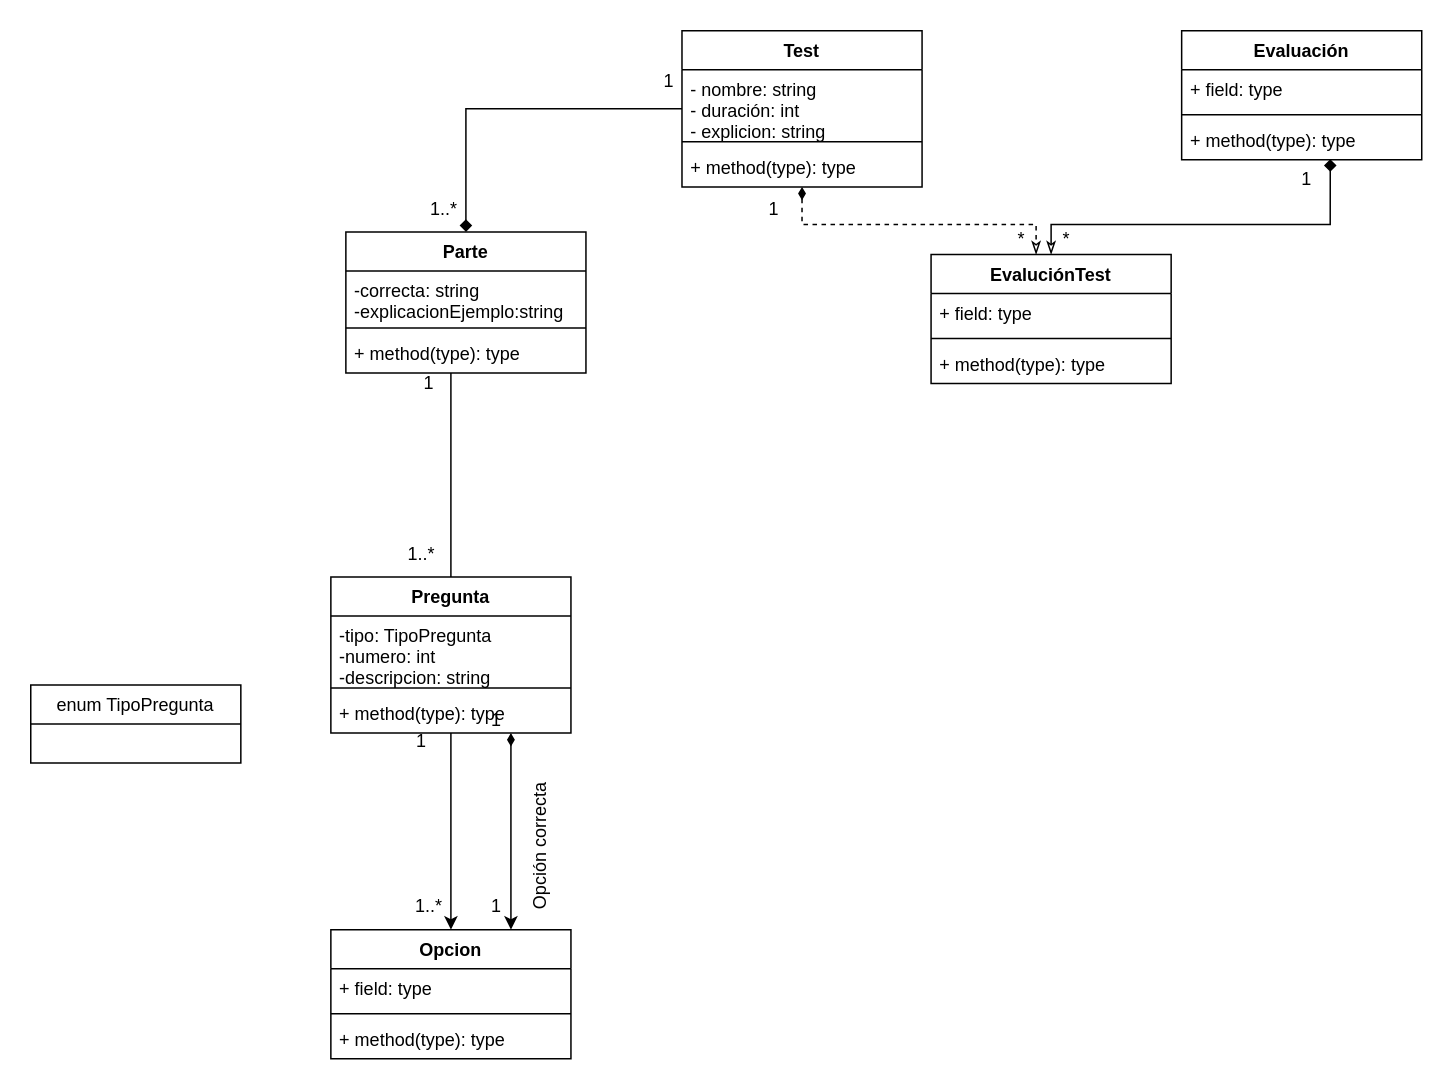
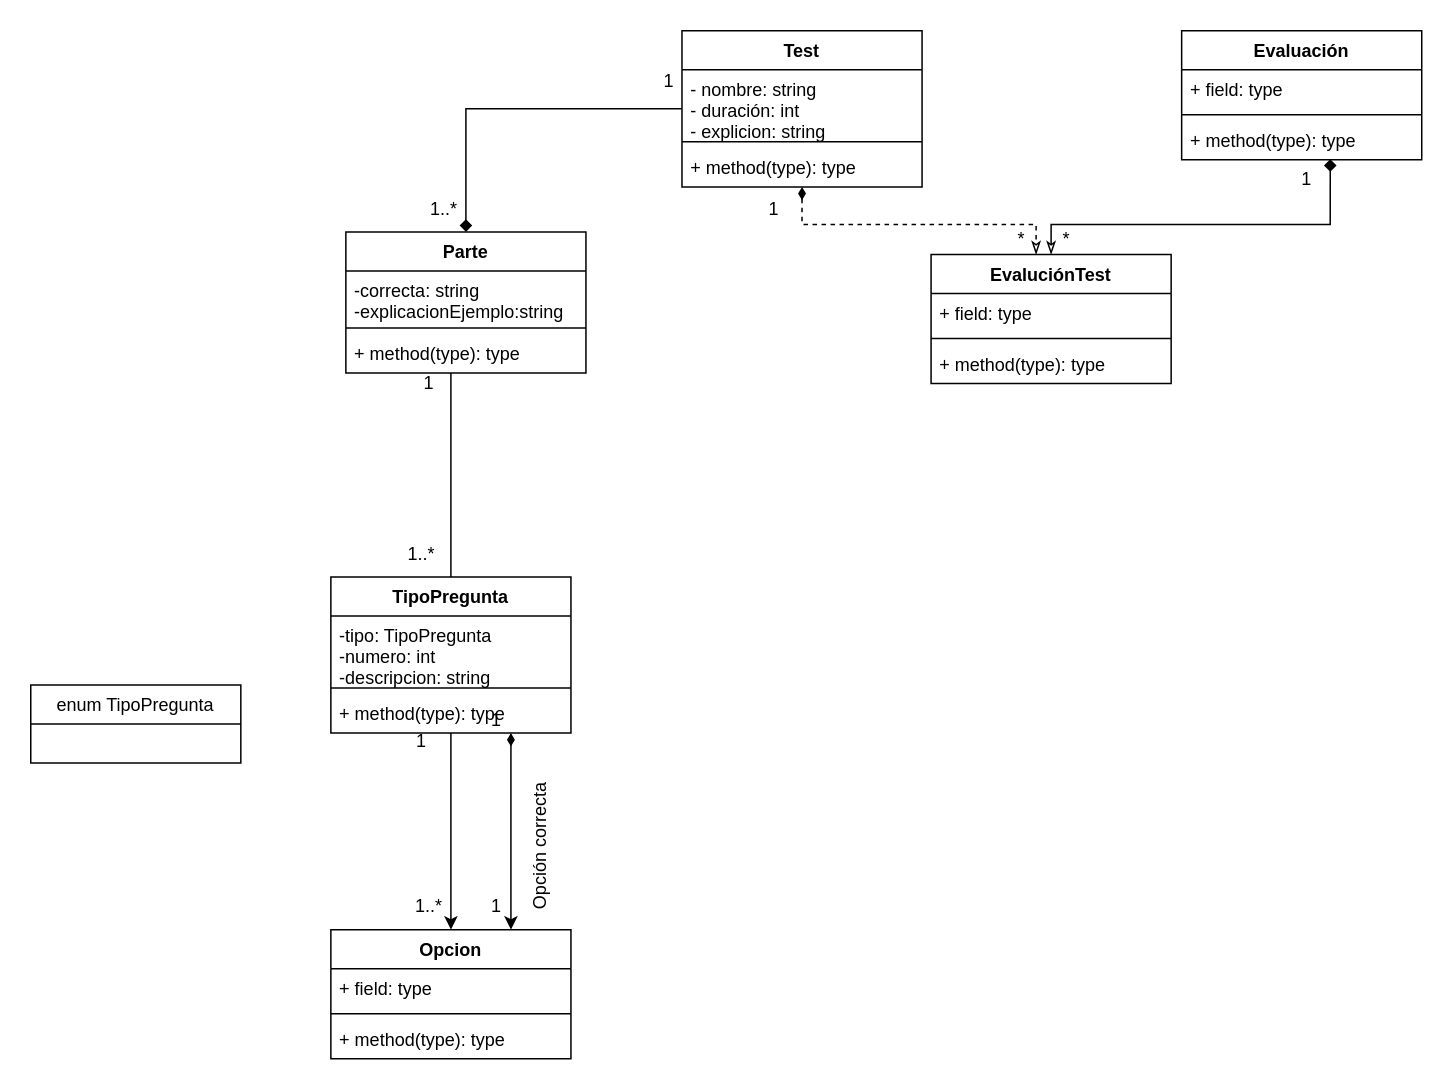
node "Pregunta": label "Pregunta" -> "TipoPregunta"
